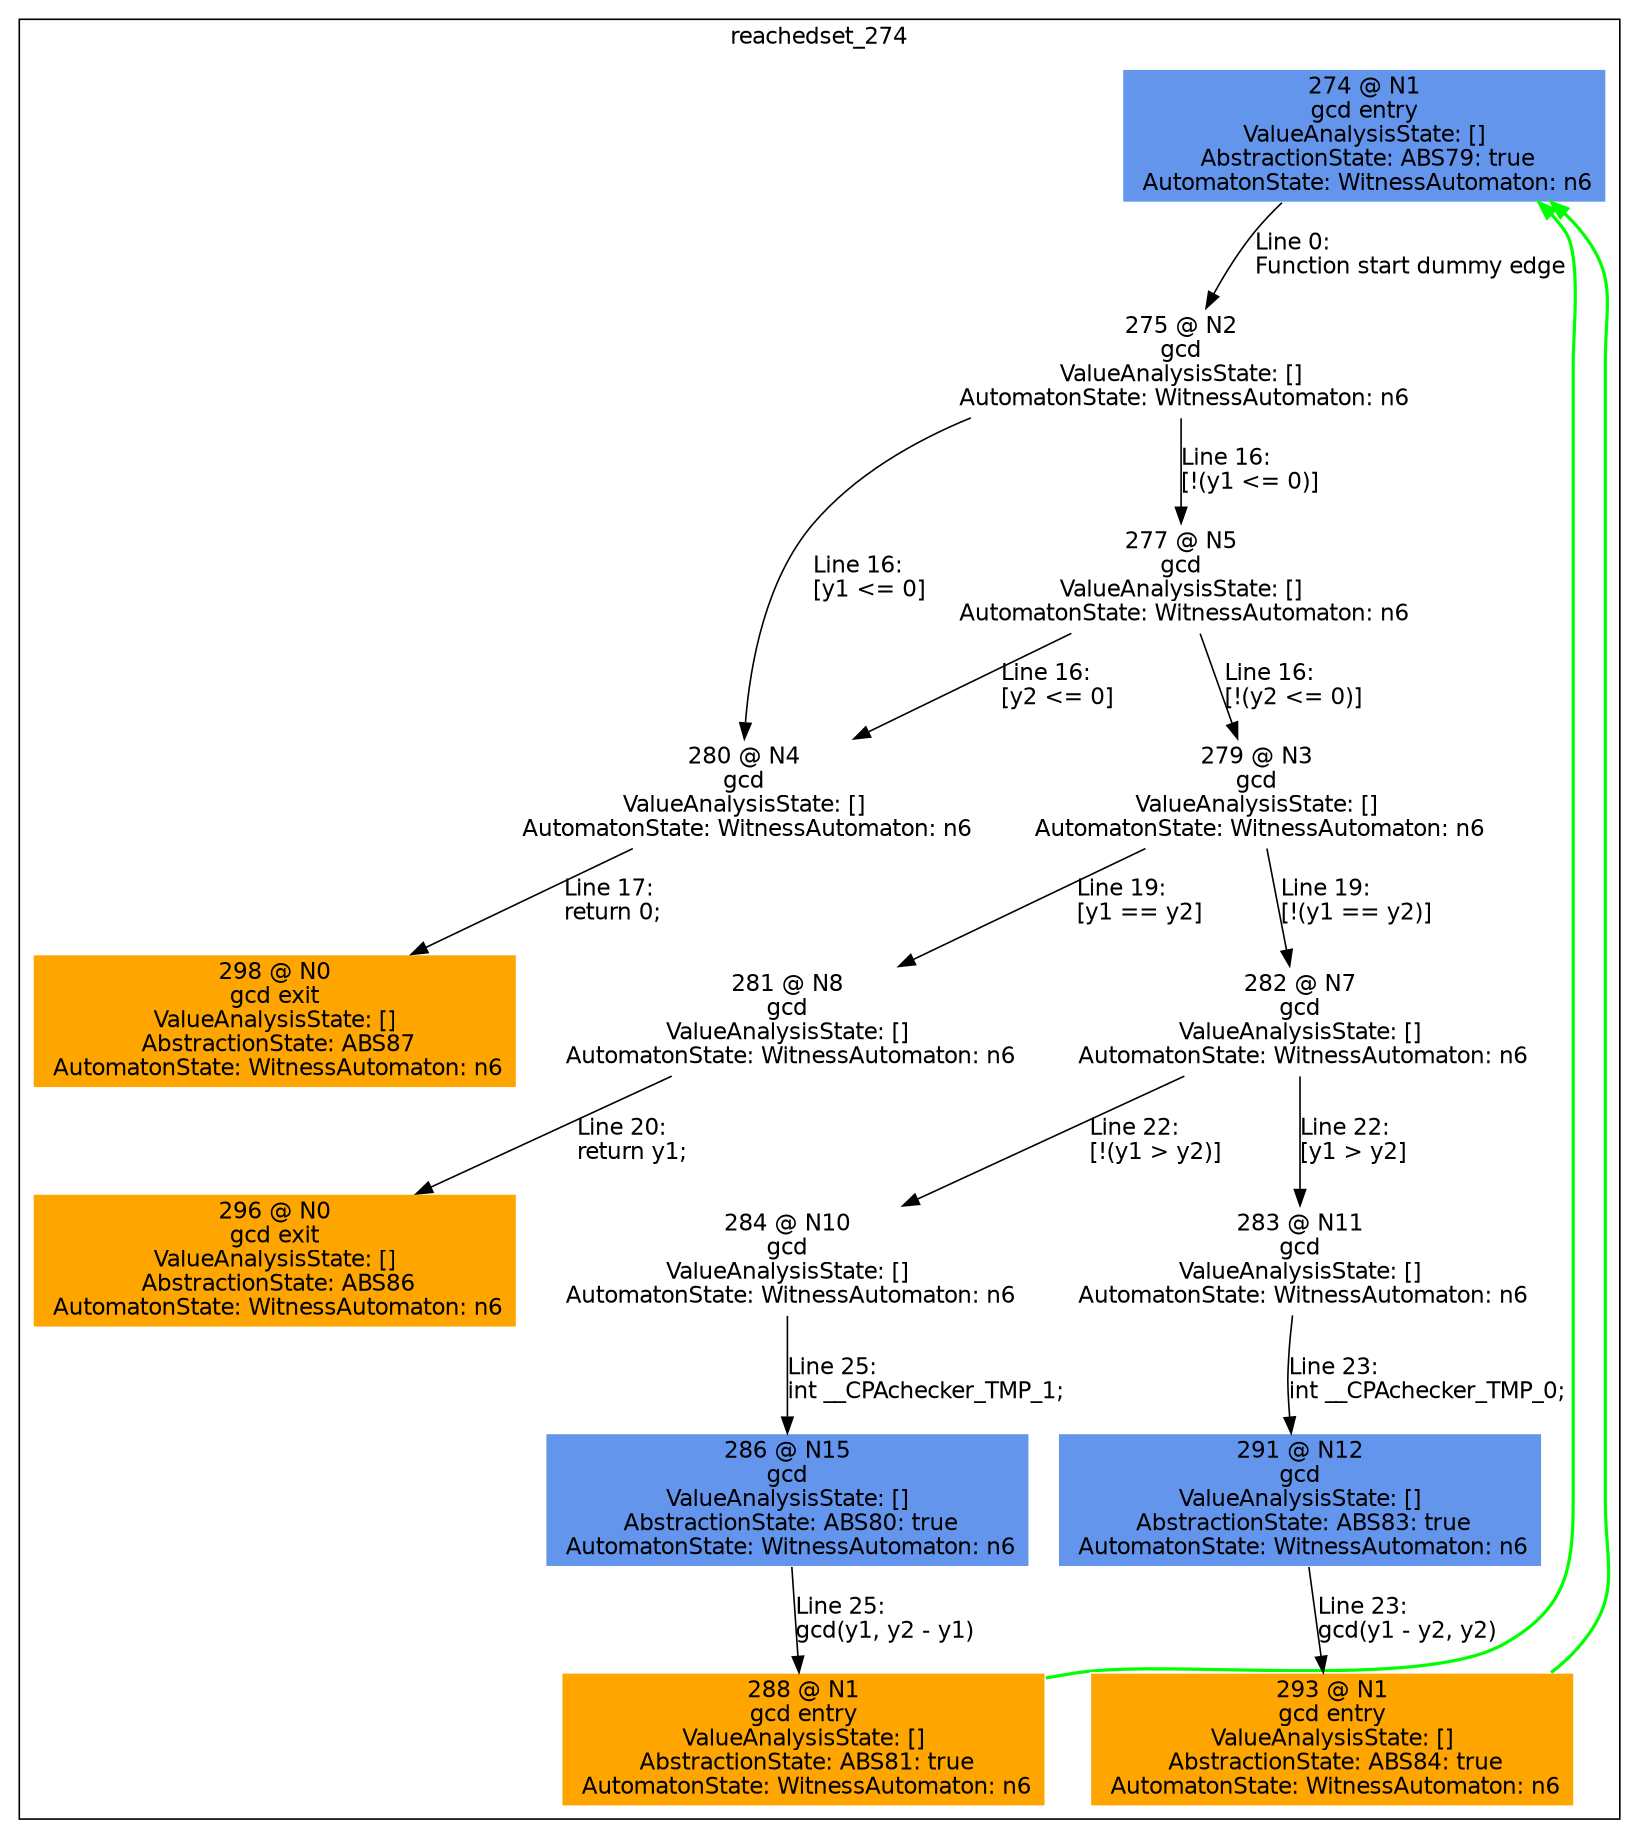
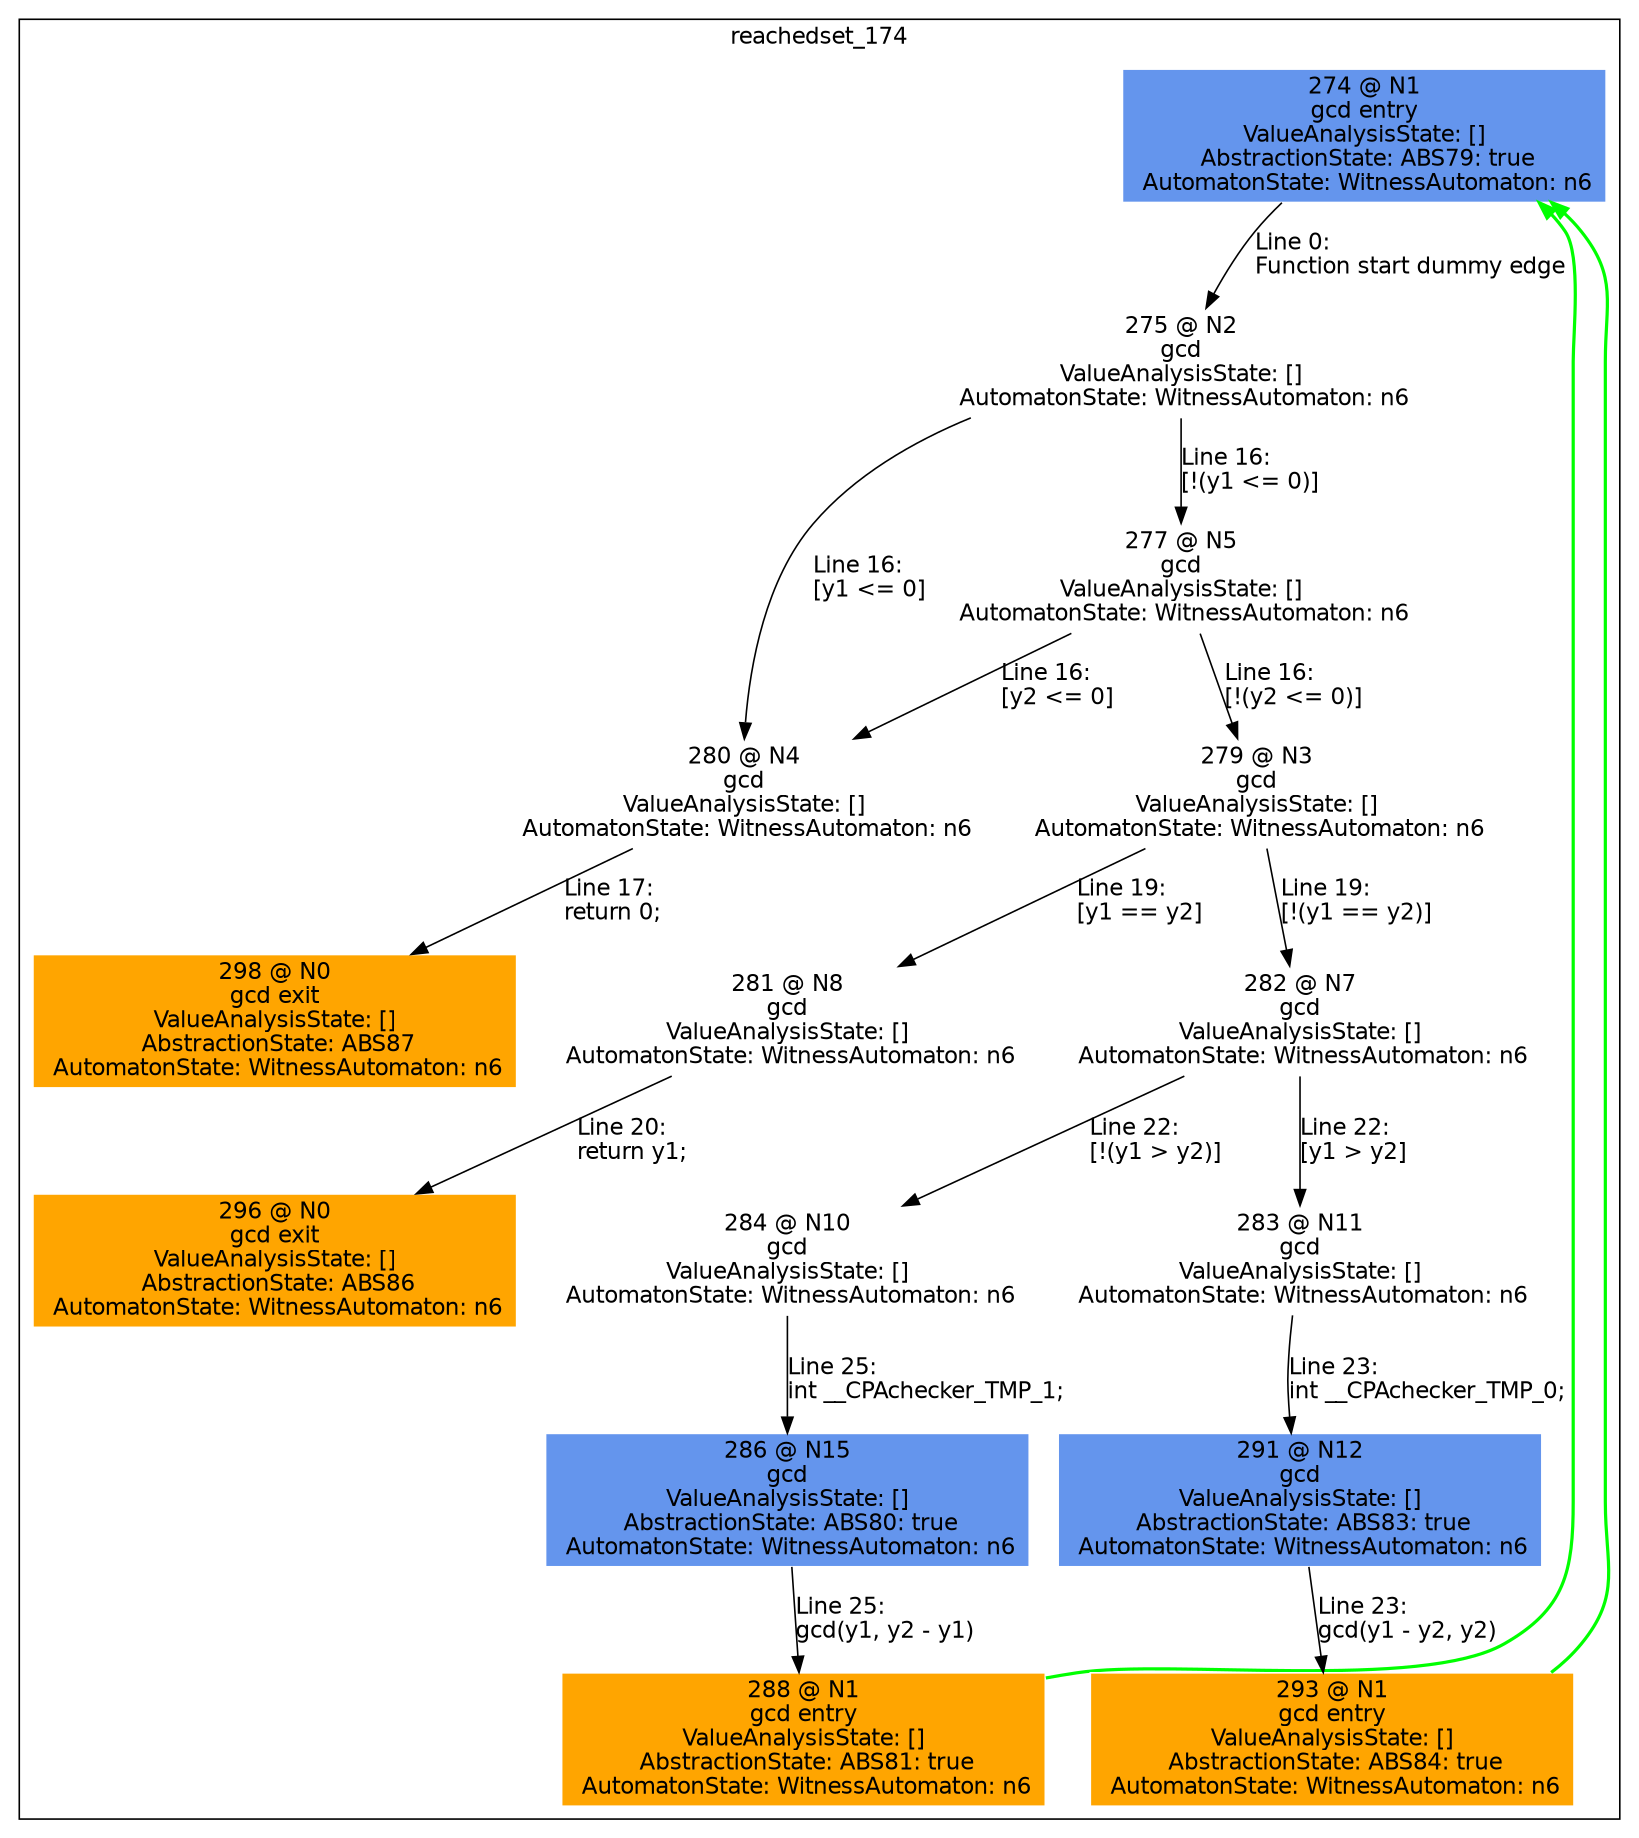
cluster "reachedset_274": label "reachedset_274" -> "reachedset_174"
